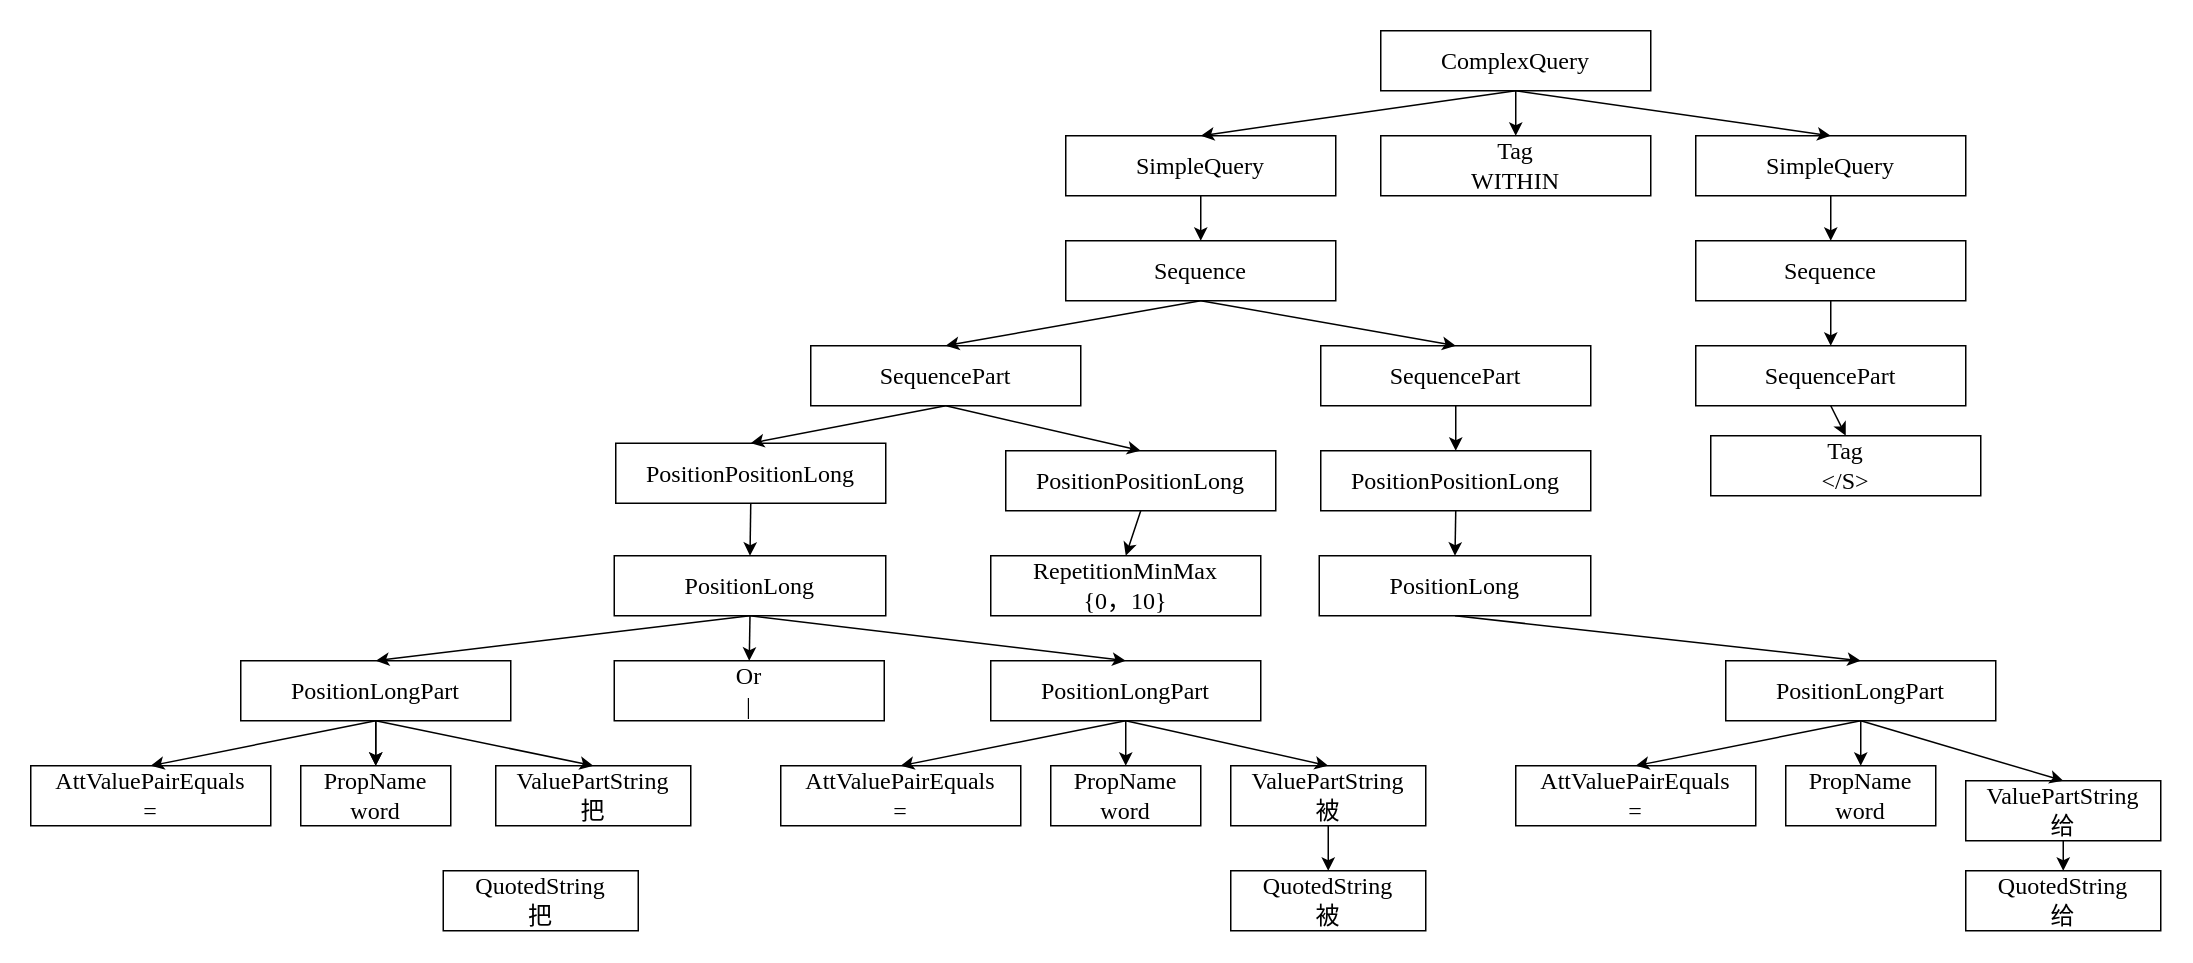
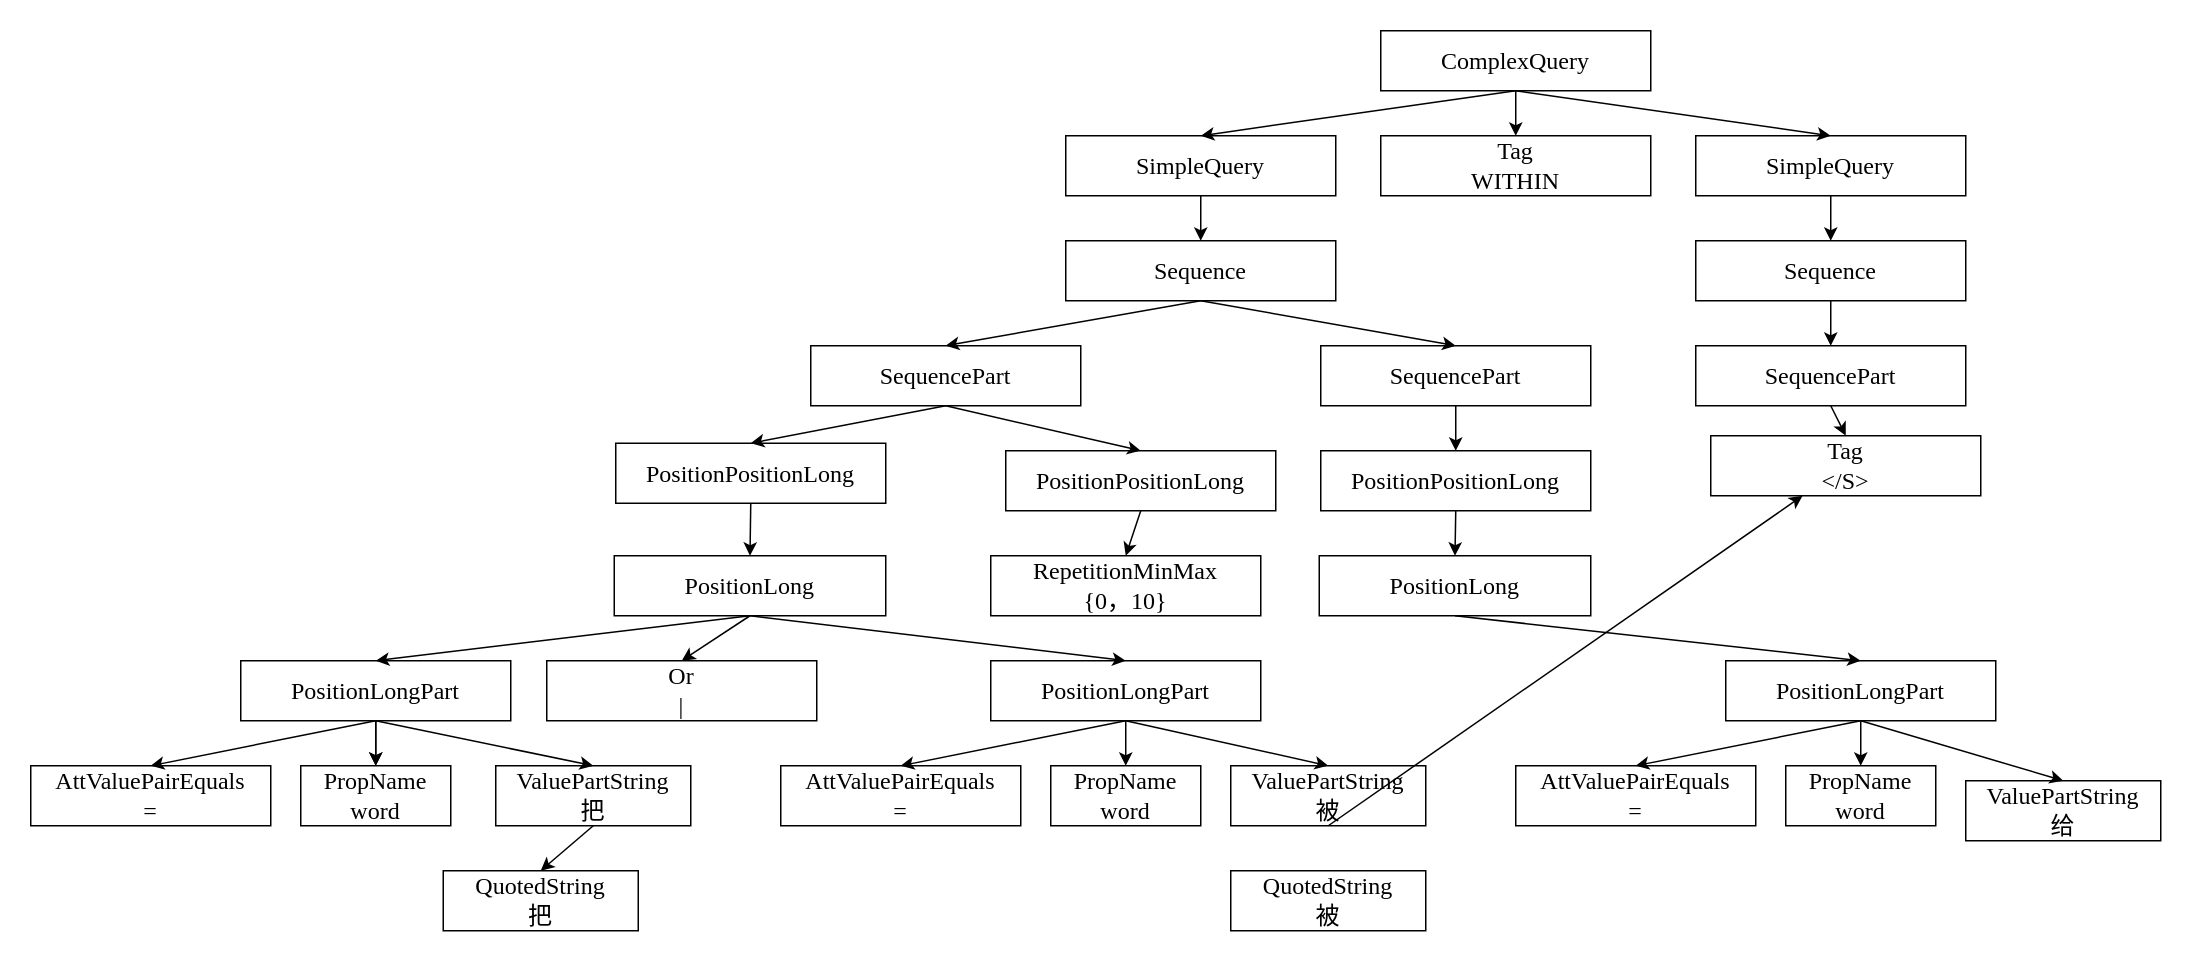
node "Or|": moved (749, 691) -> (682, 691)
edge "ValuePartString被" -> "QuotedString被": now "ValuePartString被" -> "Tag</S>"
edge "ValuePartString把" -> "QuotedString把": added
edge "ValuePartString给" -> "QuotedString给": removed
node "QuotedString给": removed
